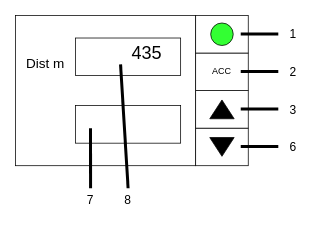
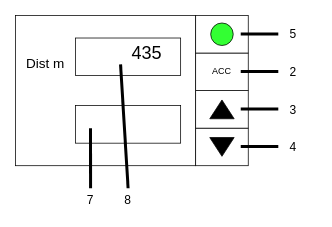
node "1": label "1" -> "5"
node "6": label "6" -> "4"
